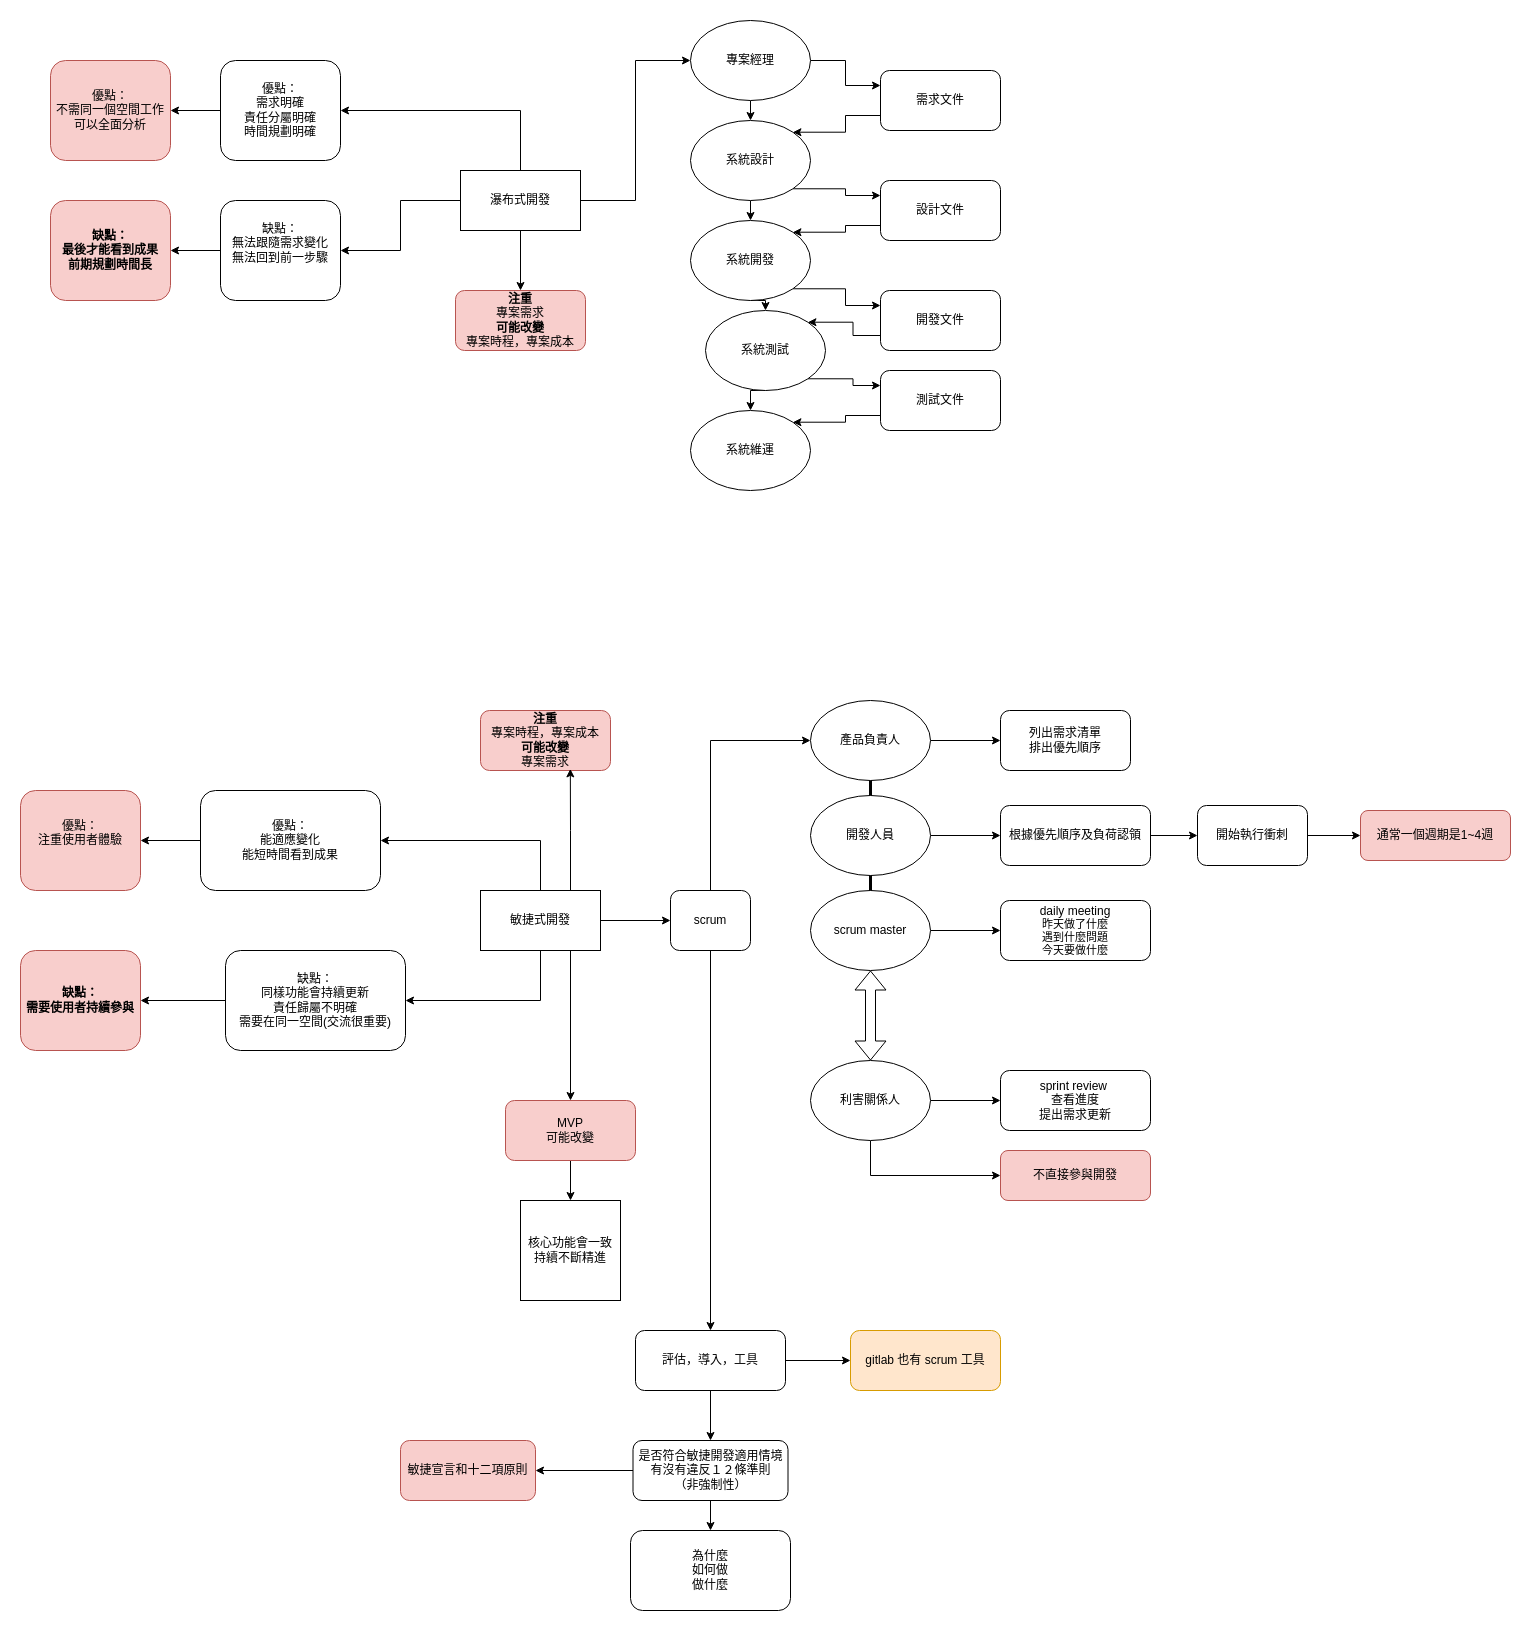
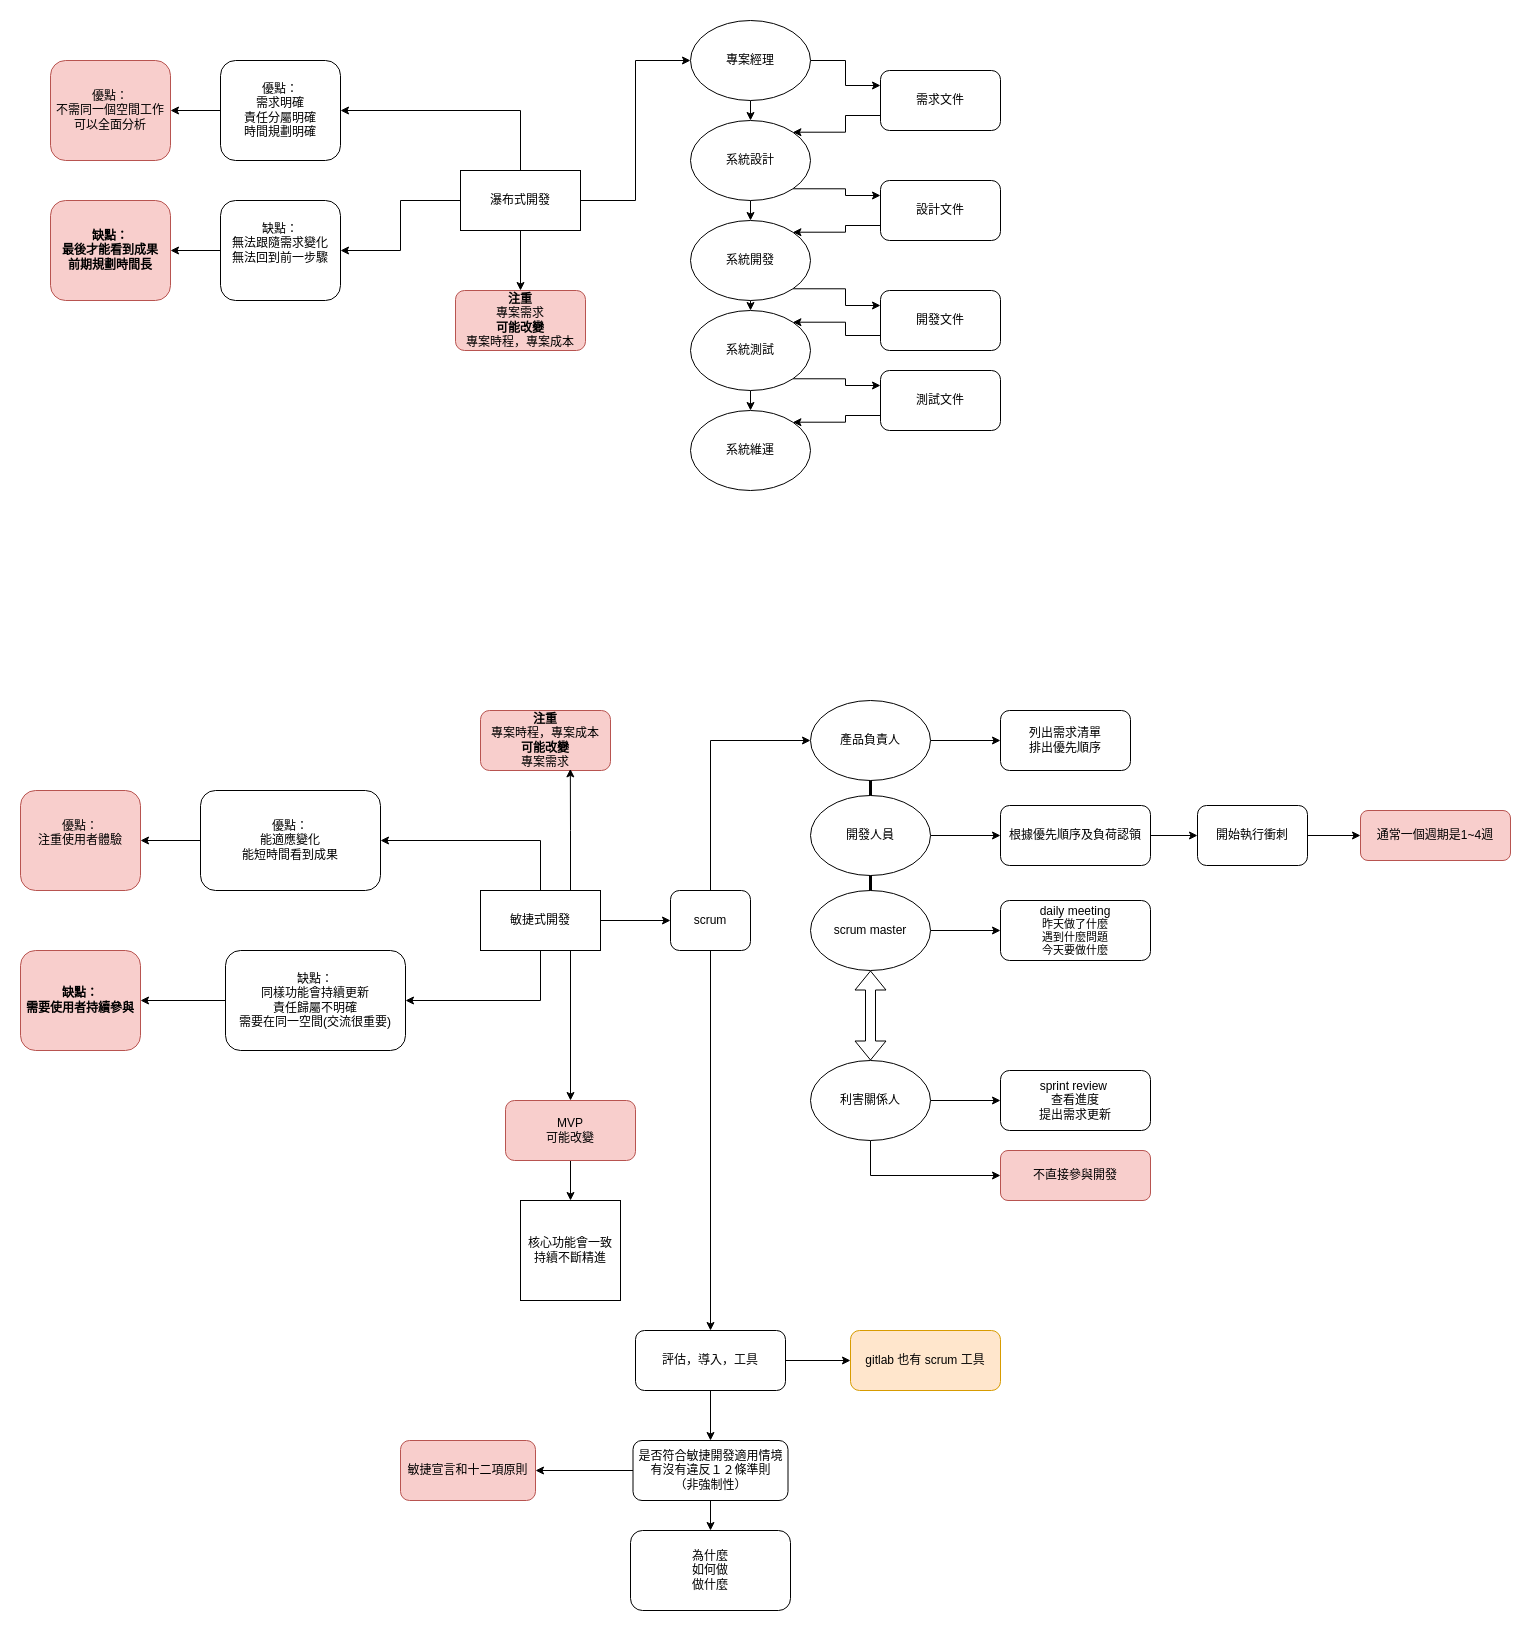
node "系統測試": moved (766, 351) -> (751, 351)
